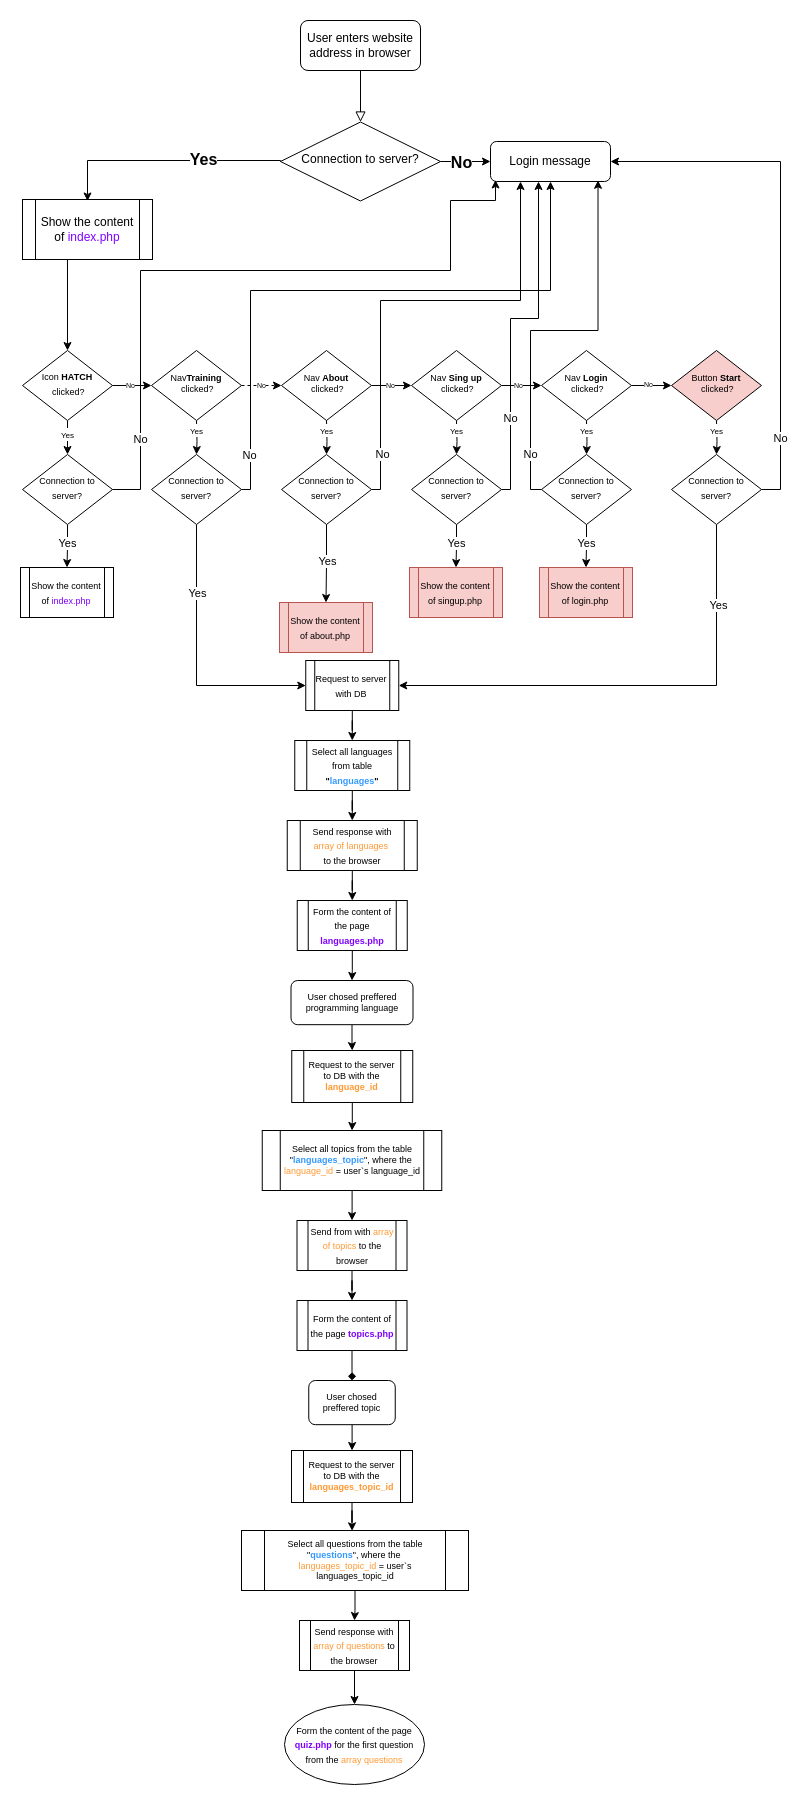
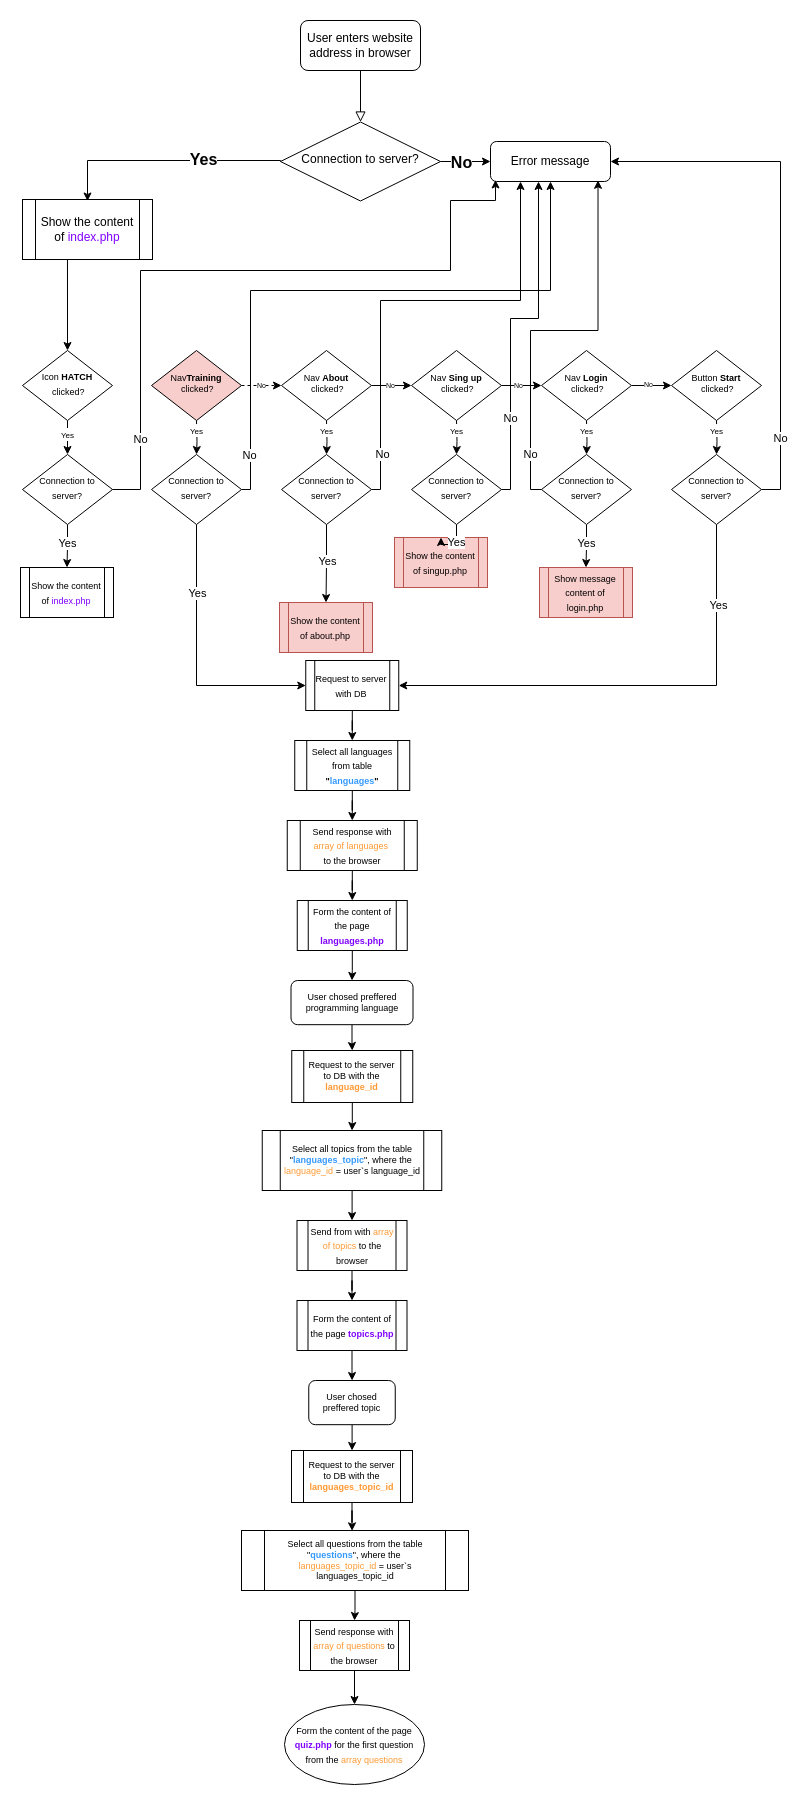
node "Login message": label "Login message" -> "Error message"
edge "Icon HATCH clicked?" -> "NavTraining clicked?": removed, label "No"
node "NavTraining clicked?": fillcolor #ffffff -> #f8cecc
node "Button Start clicked?": fillcolor #f8cecc -> #ffffff
node "Show the content of singup.php": moved (456, 593) -> (441, 563)
node "Show the content of login.php": label "Show the content of login.php" -> "Show message content of login.php"
edge "Form the content of the page topics.php" -> "User chosed preffered topic": arrowhead diamond -> classic
